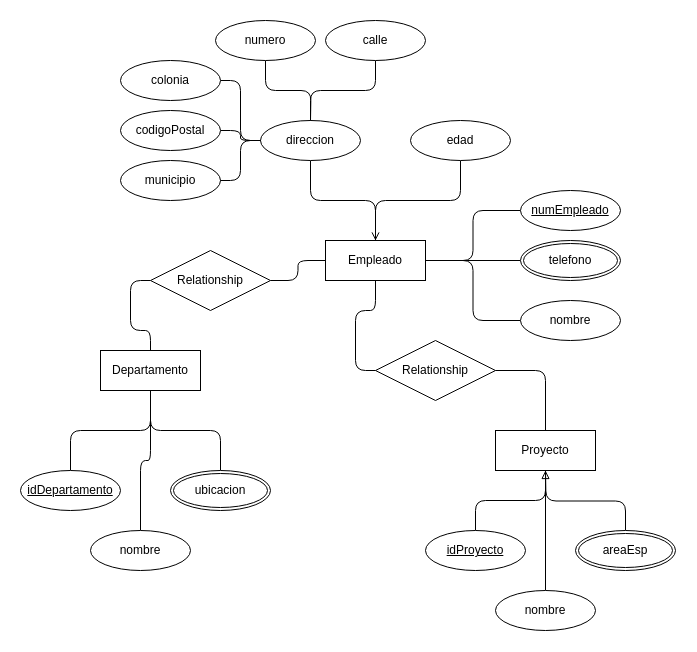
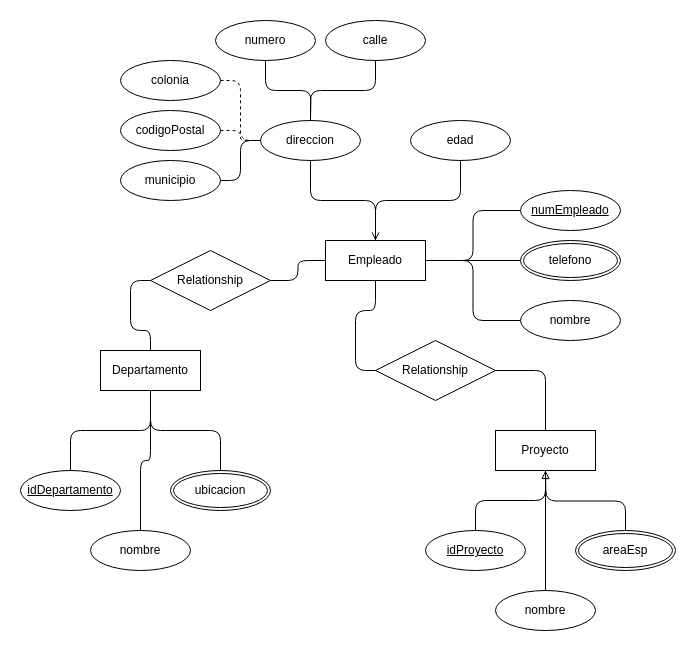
edge "colonia" -- "direccion": style solid -> dashed
edge "codigoPostal" -- "direccion": style solid -> dashed
